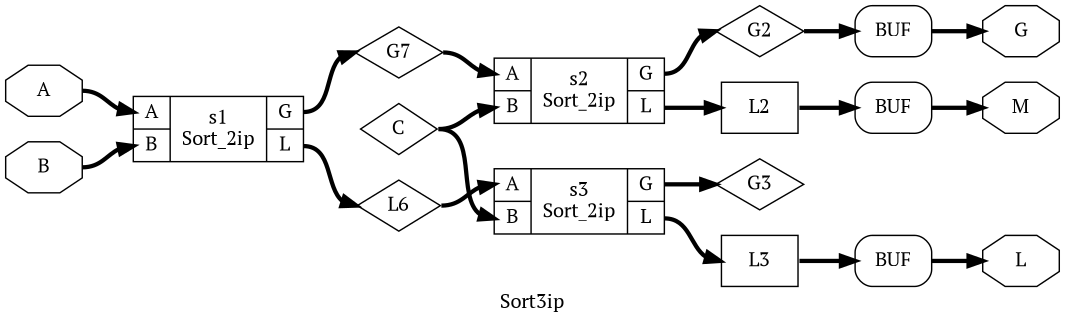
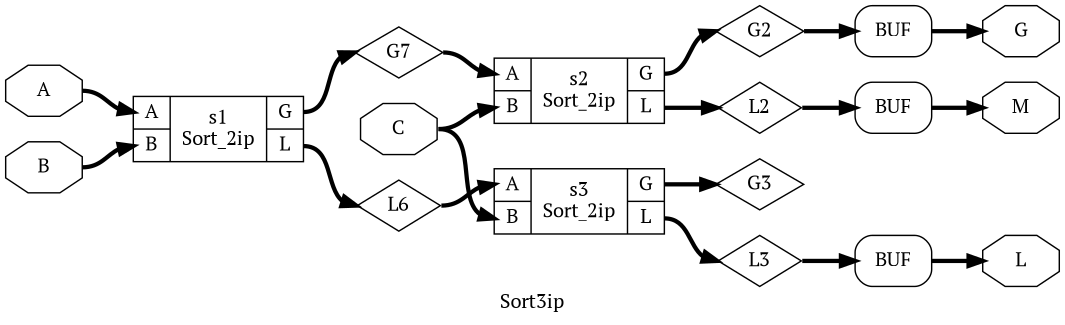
node "L2": shape box -> diamond
node "C": shape diamond -> octagon
node "L3": shape box -> diamond
